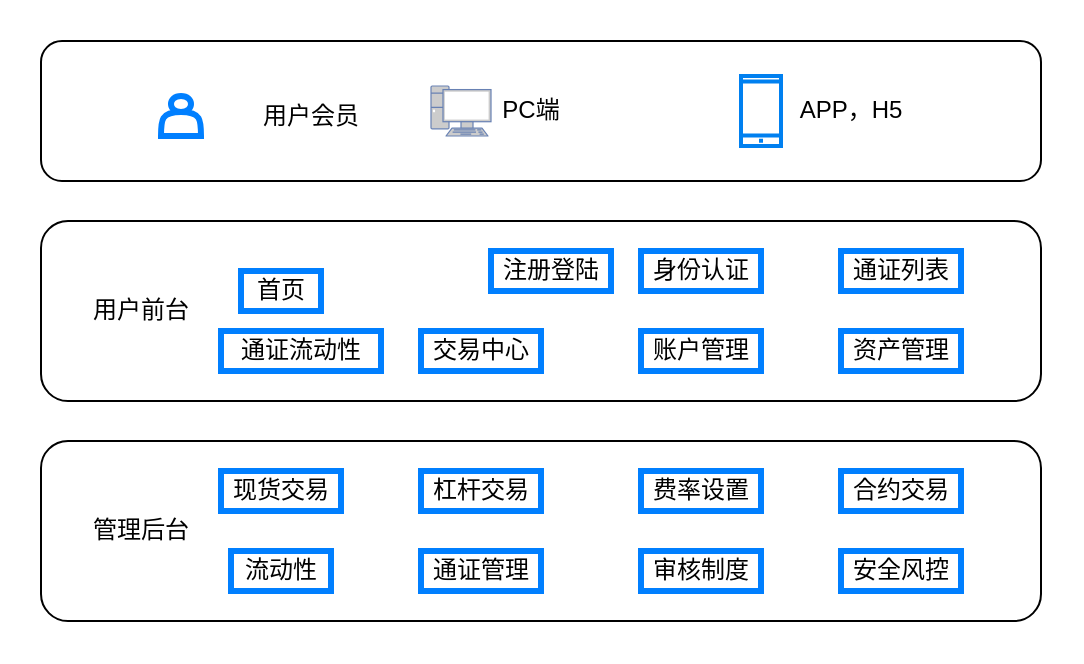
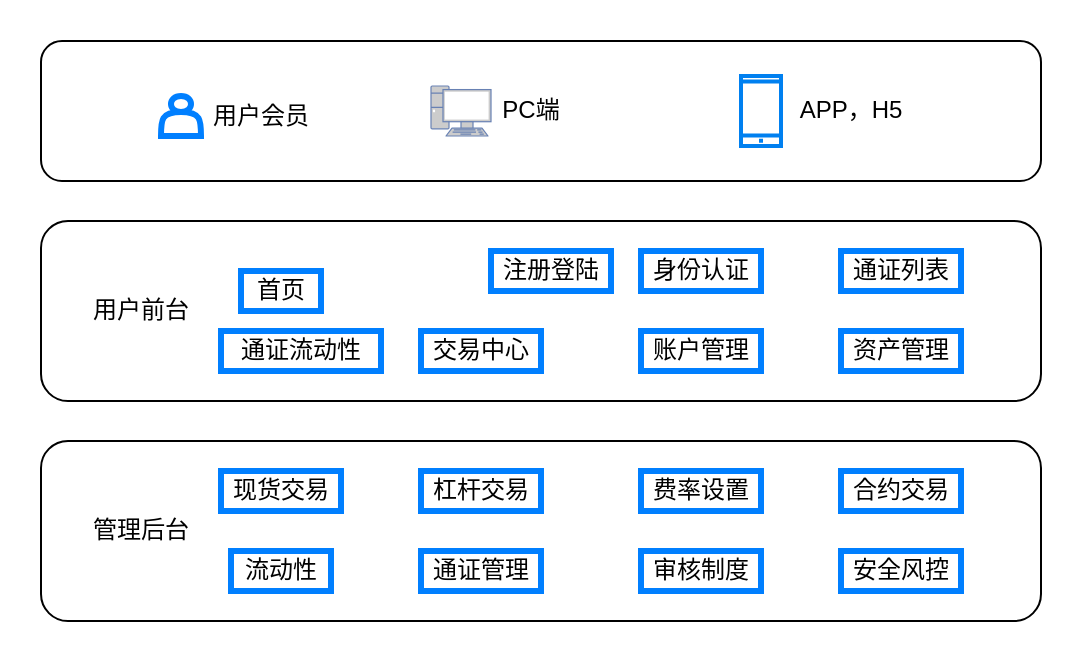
node "用户会员": moved (311, 116) -> (261, 116)
